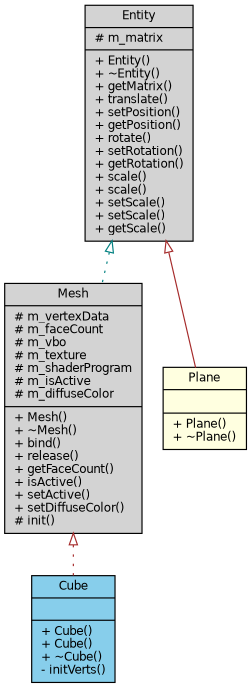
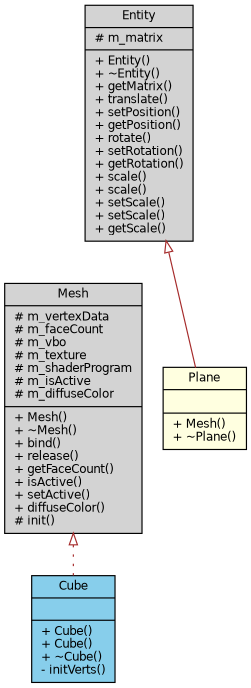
edge "Mesh" -> "Entity": removed
node "Plane": text "+ Plane()" -> "+ Mesh()"
node "Mesh": text "+ setDiffuseColor()" -> "+ diffuseColor()"
